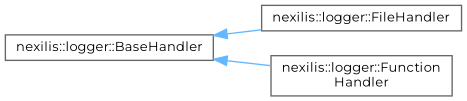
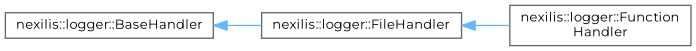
edge "nexilis::logger::Function Handler" -> "nexilis::logger::BaseHandler": now "nexilis::logger::Function Handler" -> "nexilis::logger::FileHandler"
